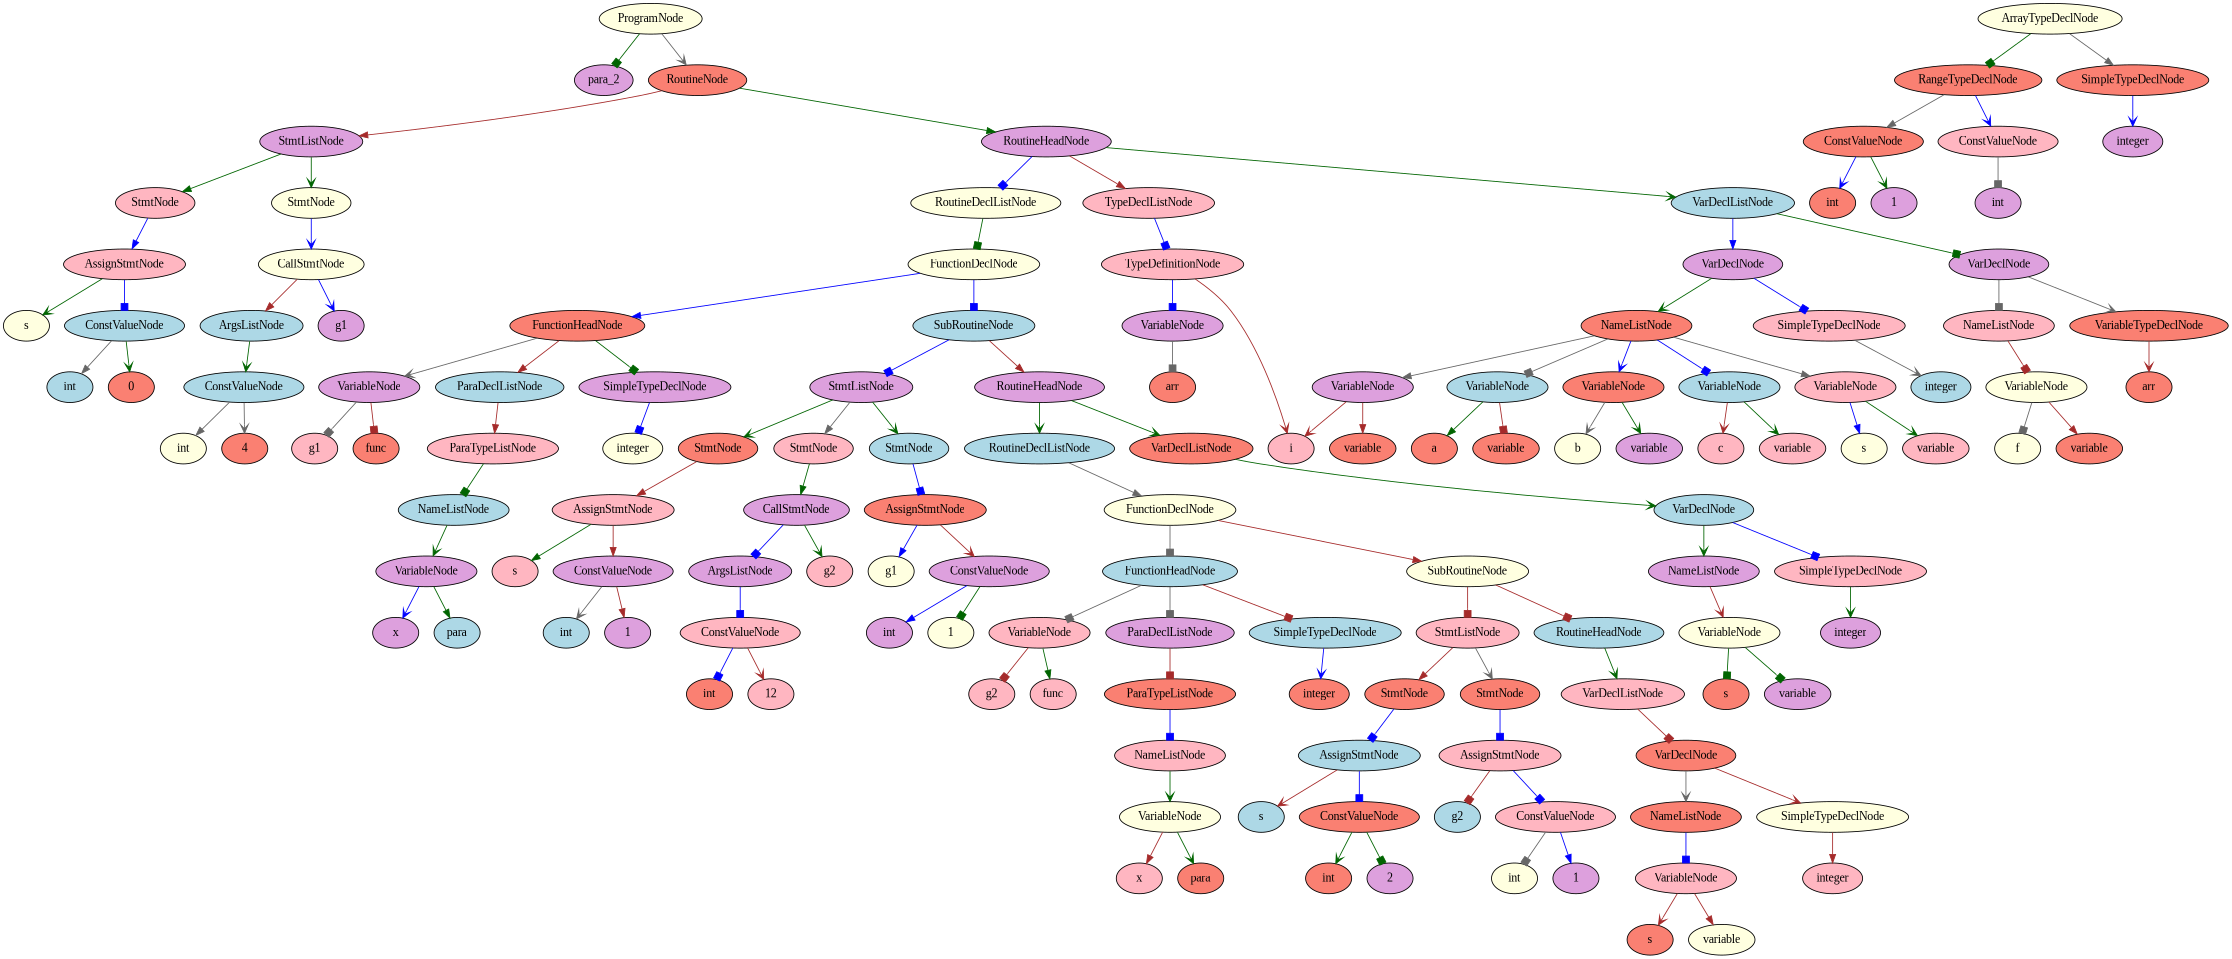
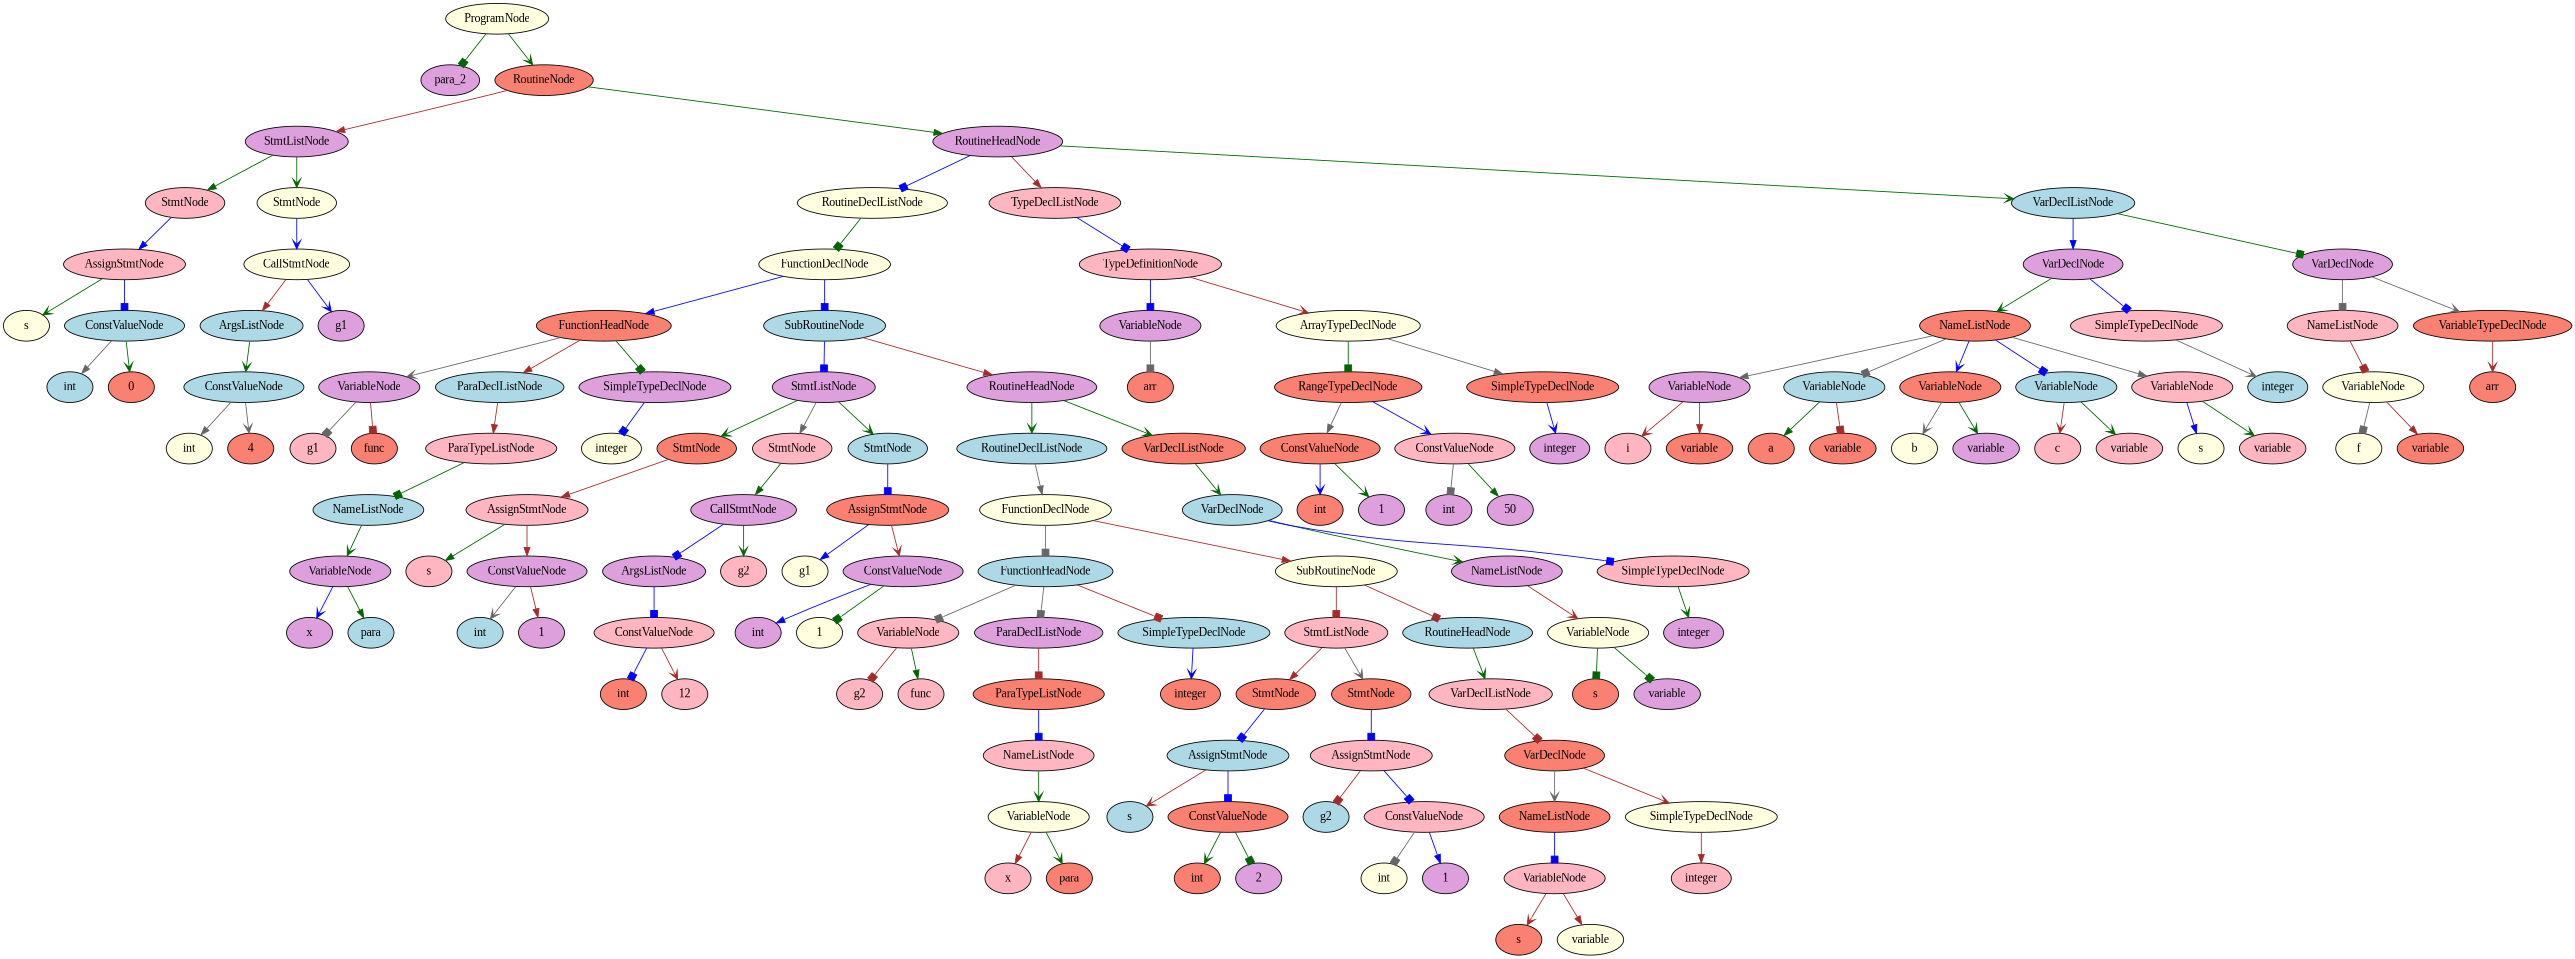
edge "ProgramNode" -> "RoutineNode": color gray40 -> darkgreen
edge "TypeDefinitionNode" -> "i": now "TypeDefinitionNode" -> "ArrayTypeDeclNode"
node "50": added
